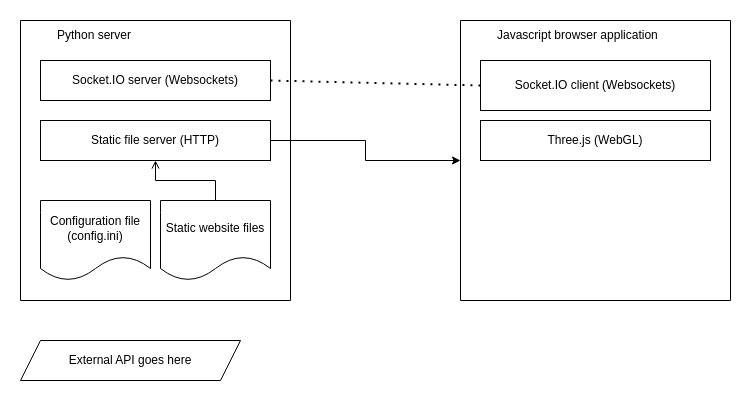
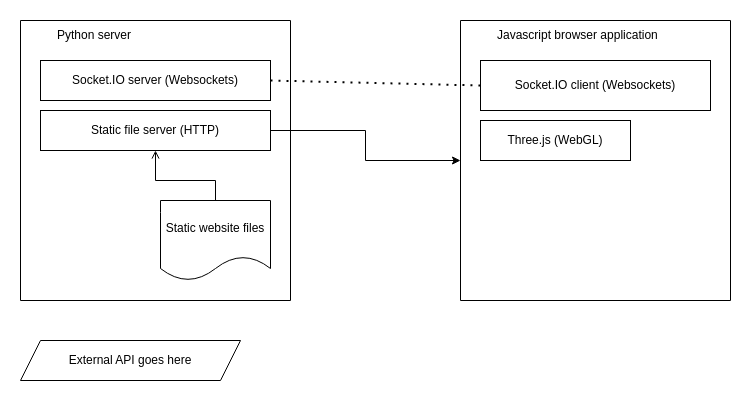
node "Static file server (HTTP)": moved (156, 141) -> (156, 131)
node "Three.js (WebGL)": size 230x40 -> 150x40
node "Configuration file (config.ini)": removed
